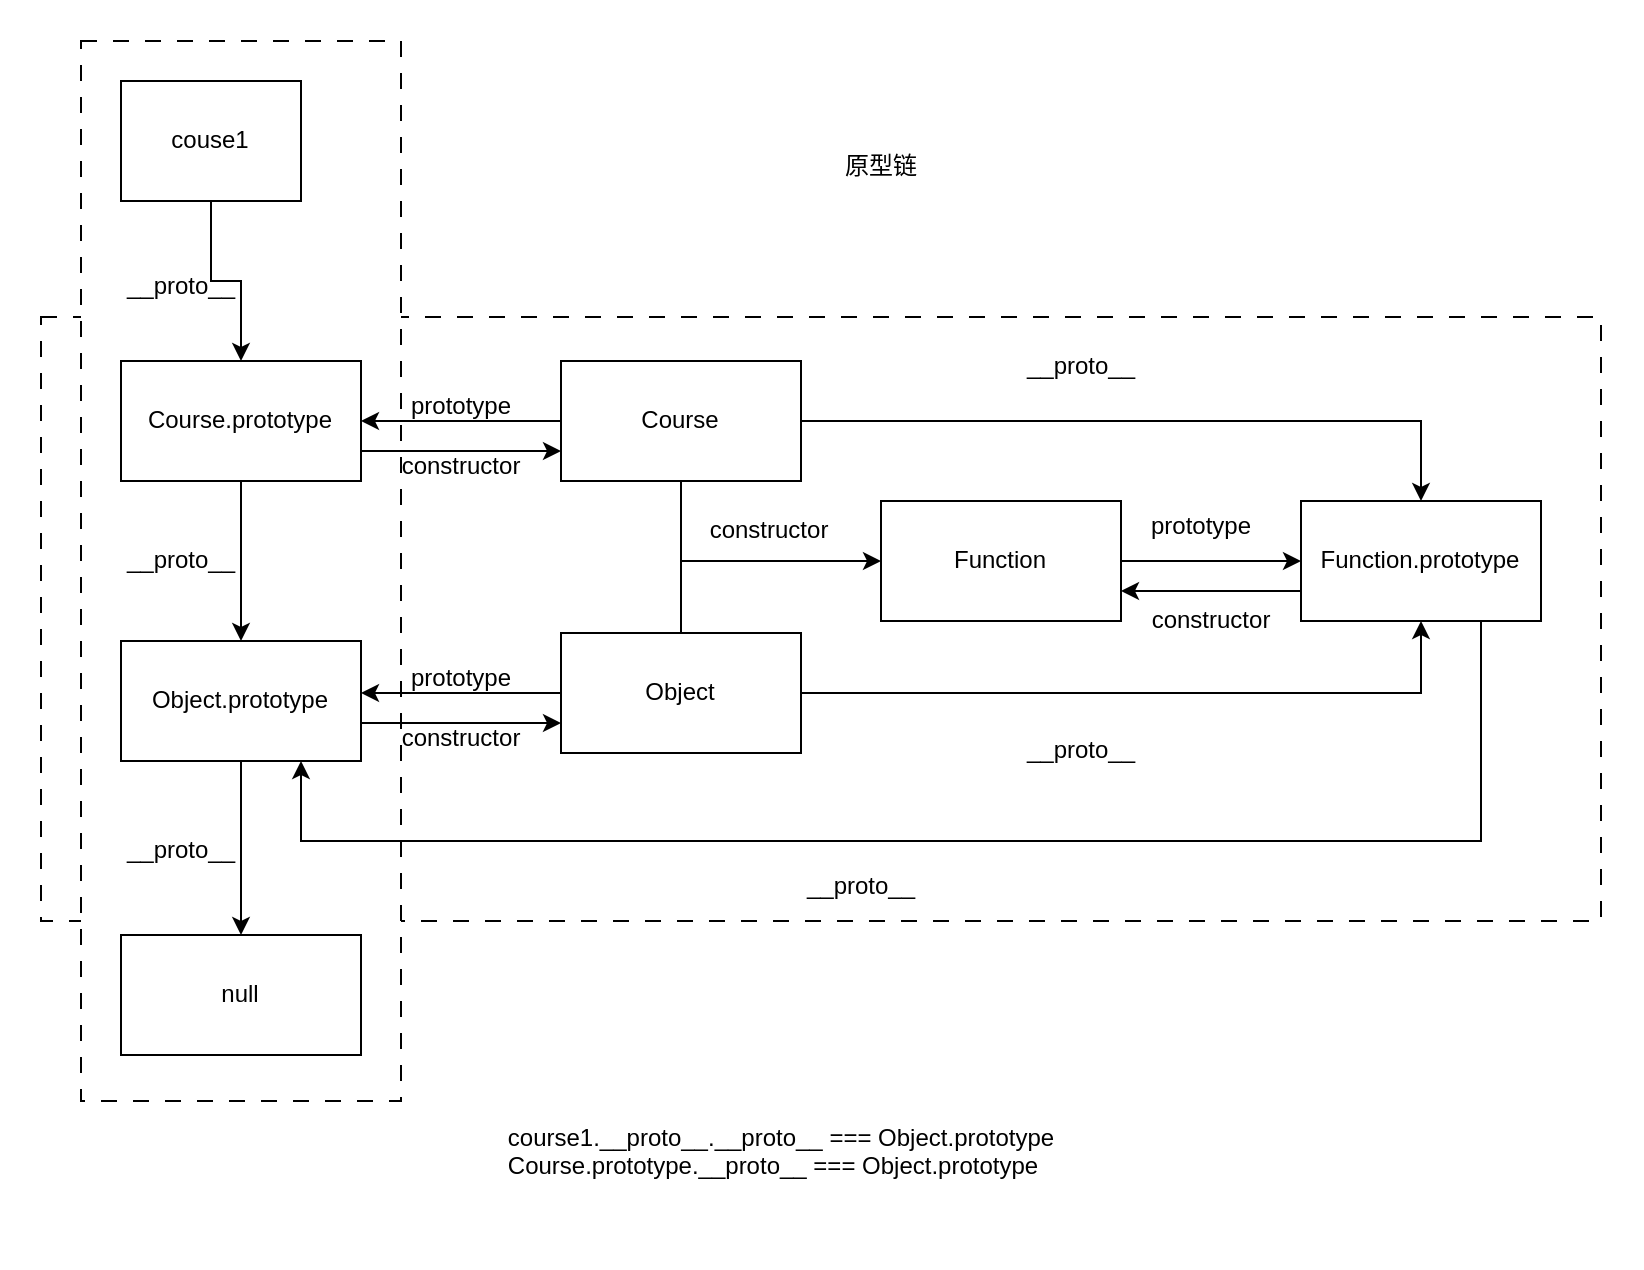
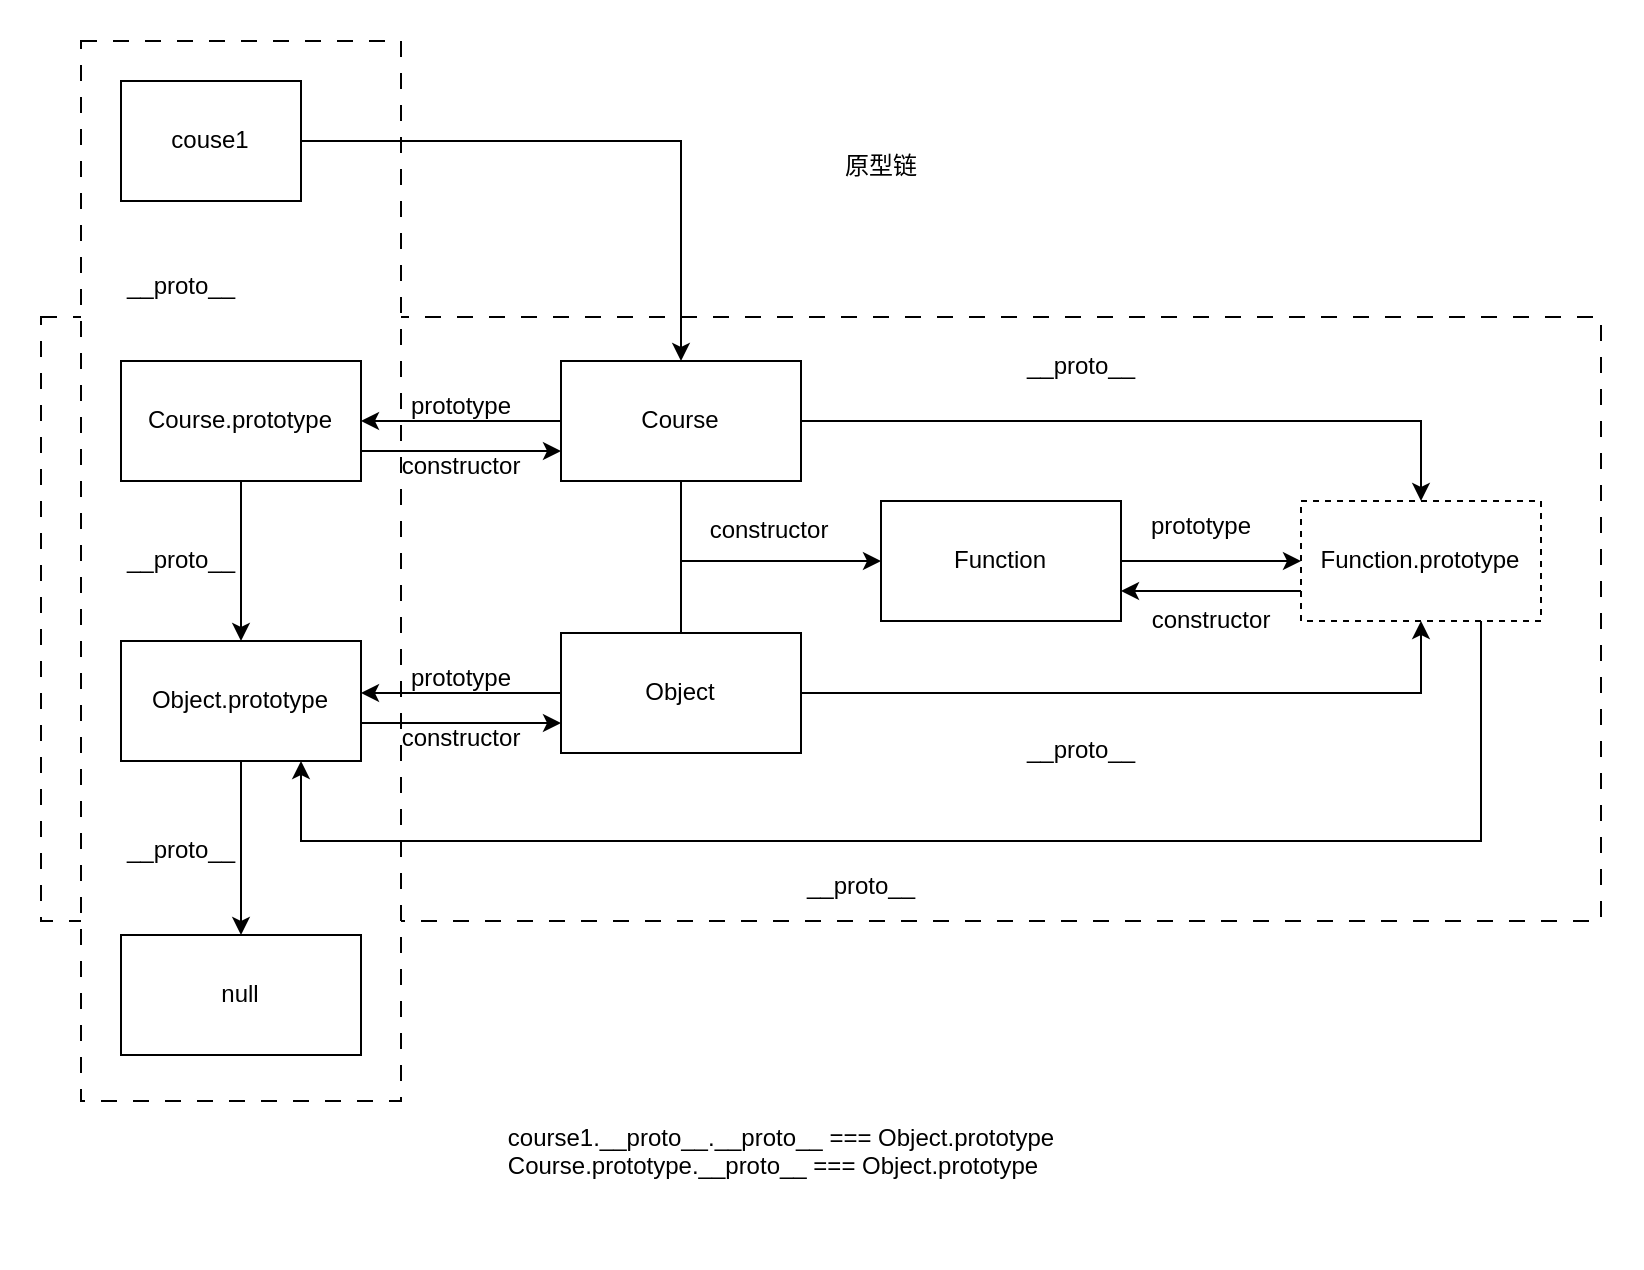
edge "couse1" -> "Course.prototype": now "couse1" -> "Course"
node "Function.prototype": style solid -> dashed
